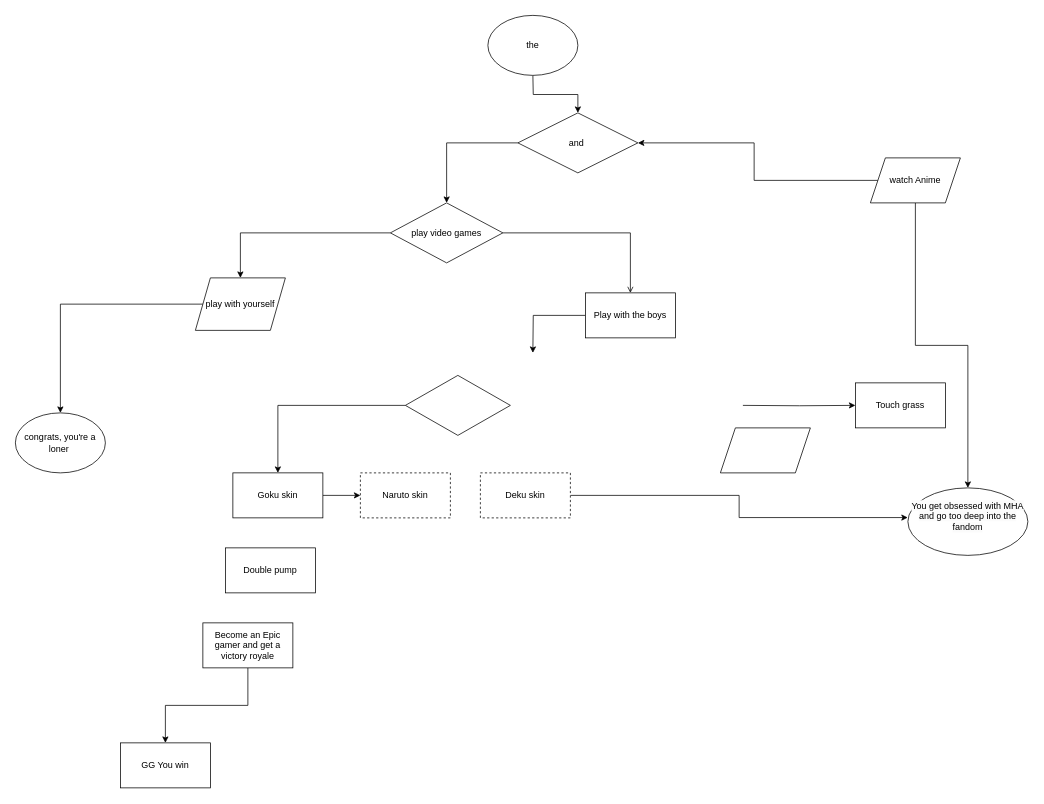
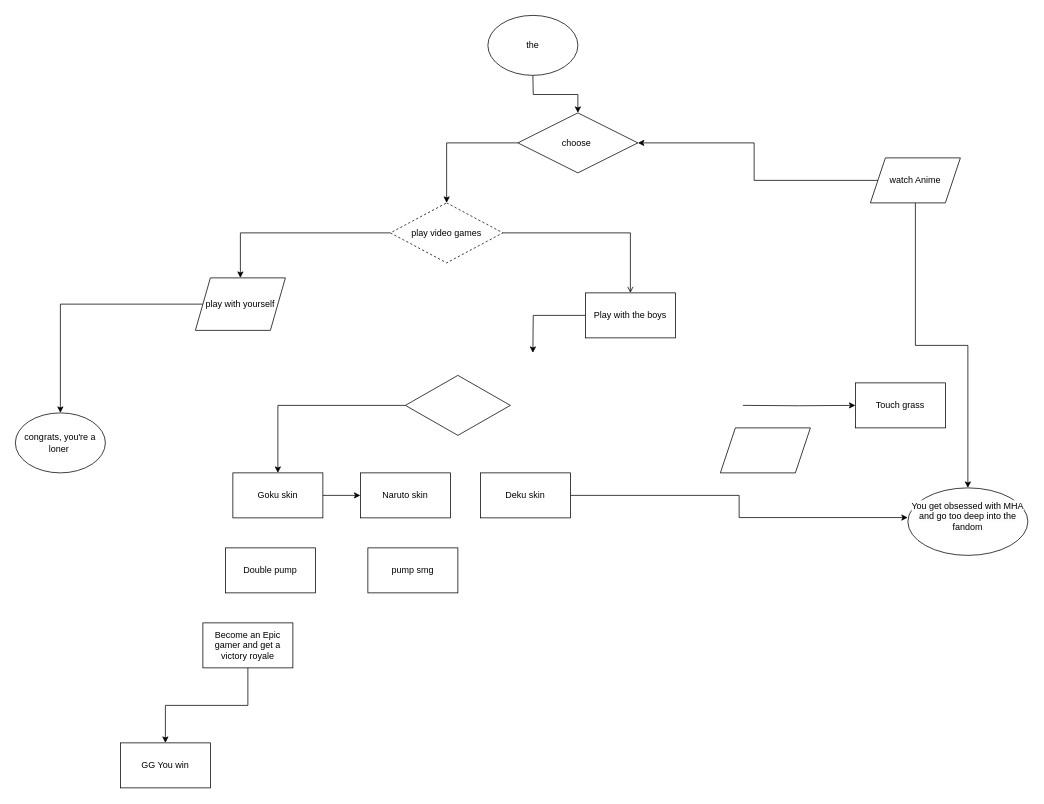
node "and": label "and" -> "choose"
node "play video games": style solid -> dashed
node "Naruto skin": style dashed -> solid
node "Deku skin": style dashed -> solid
node "pump smg": added
